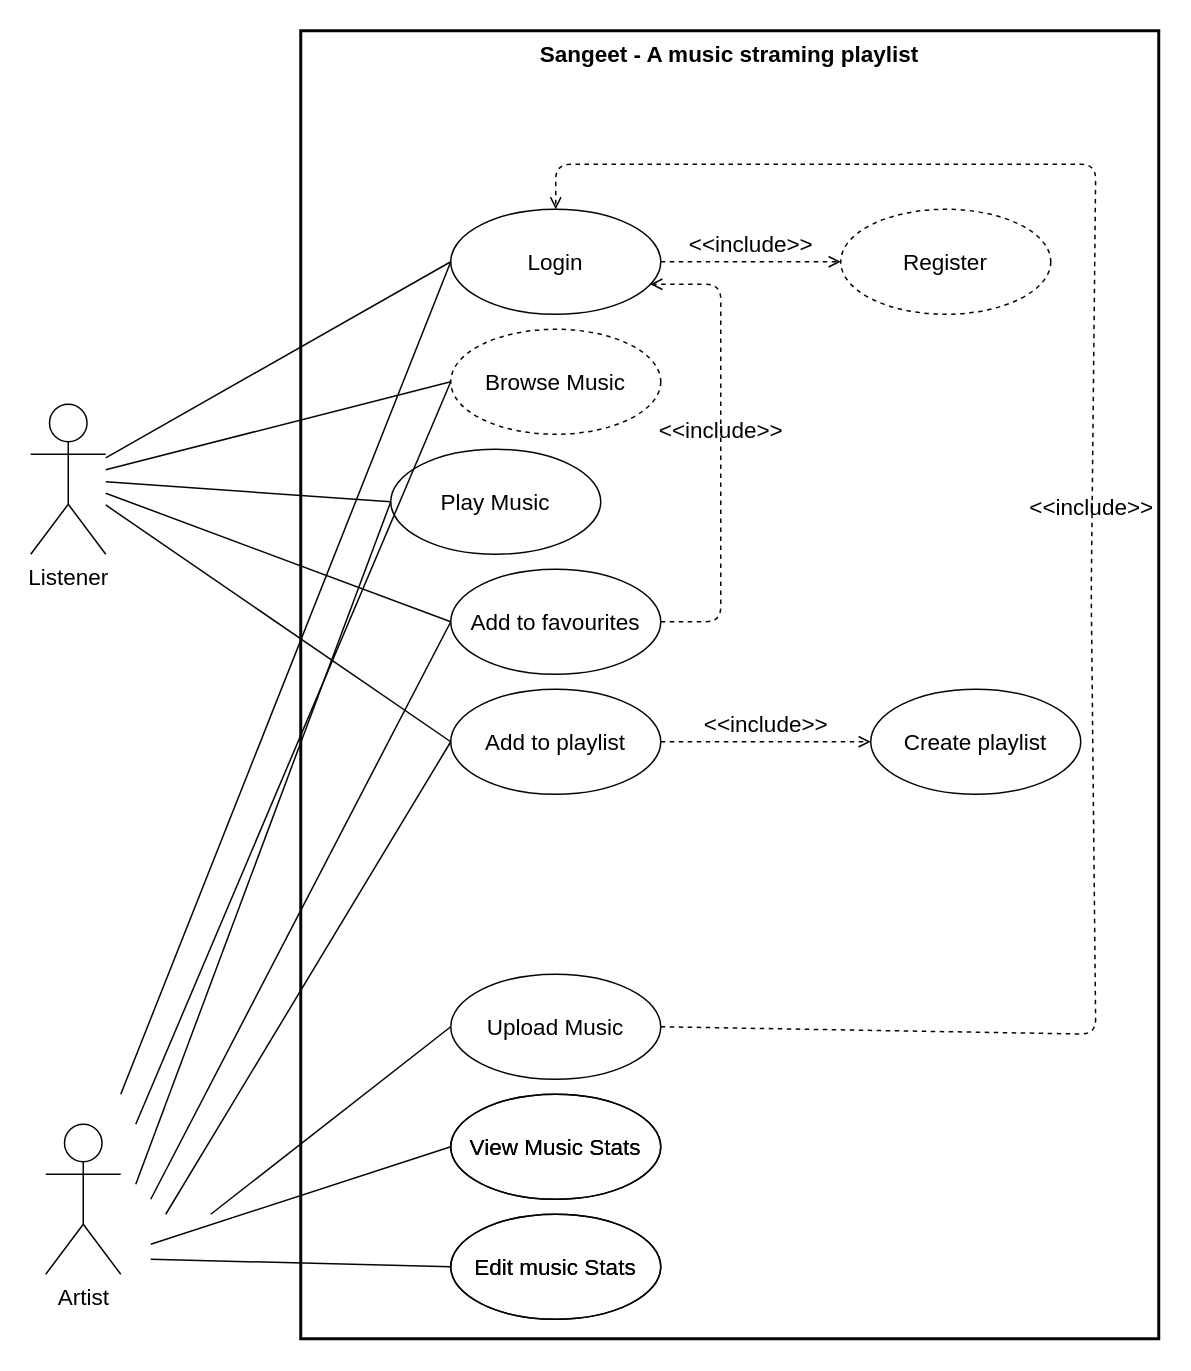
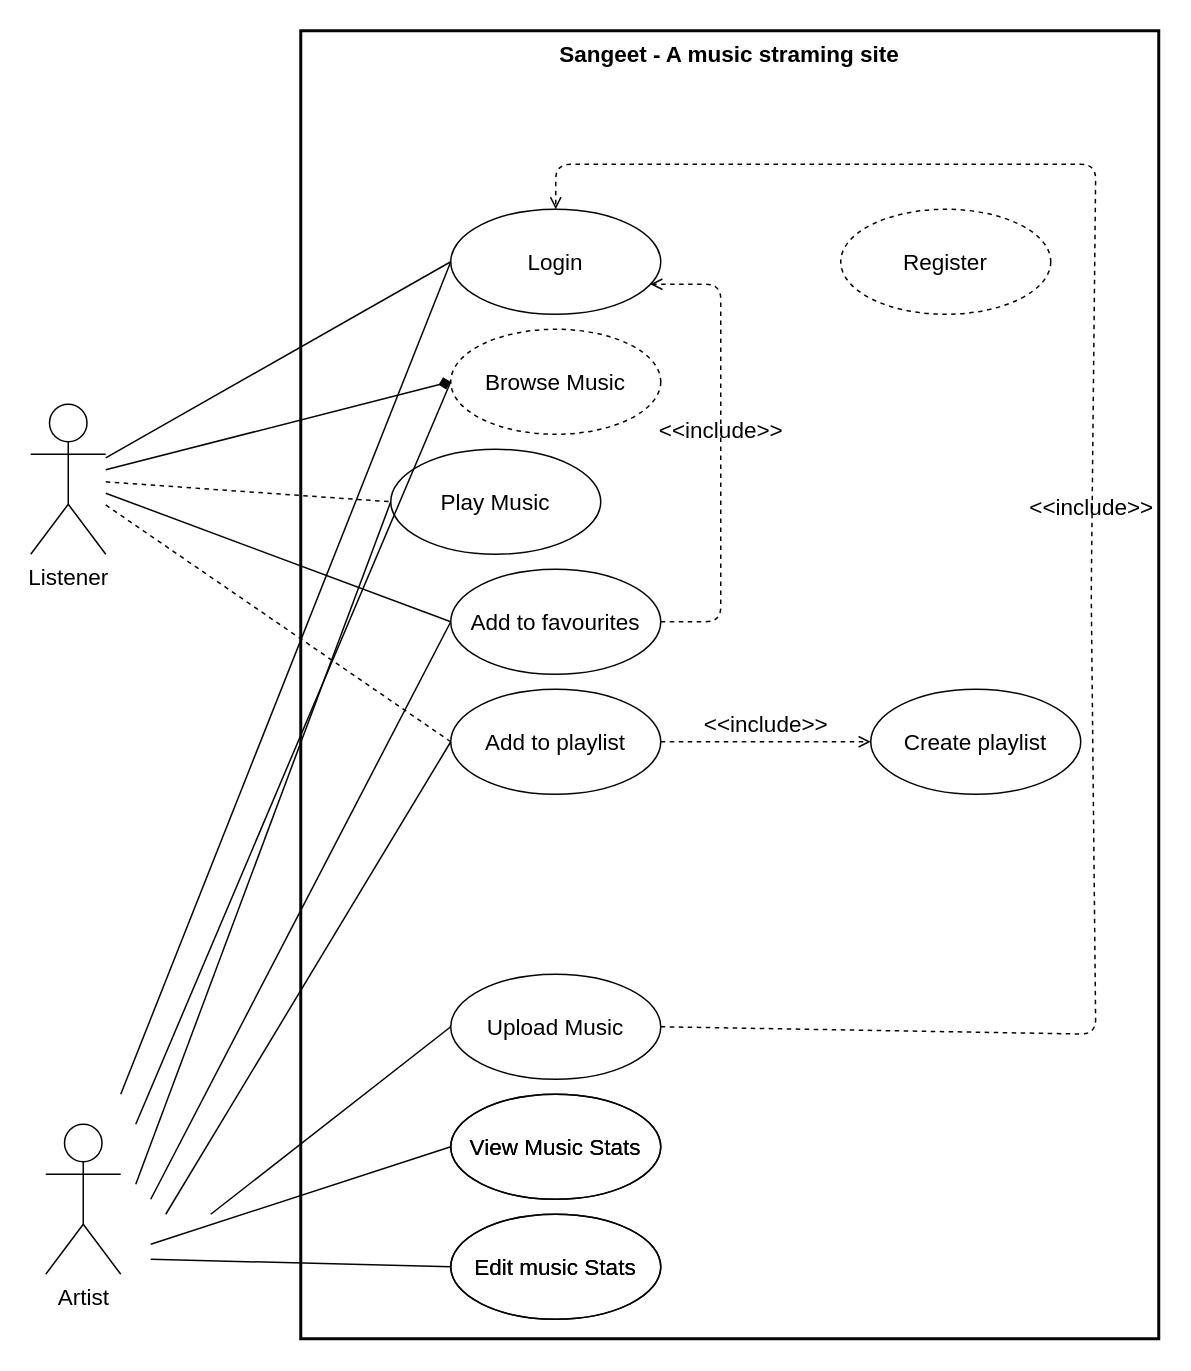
node "Sangeet - A music straming playlist": label "Sangeet - A music straming playlist" -> "Sangeet - A music straming site"
edge "Login" -> "Register": removed, label "<<include>>"
edge "Browse Music" -- "Listener": arrowhead none -> diamond
edge "Listener" -- "Play Music": style solid -> dashed
edge "Listener" -- "Add to playlist": style solid -> dashed
